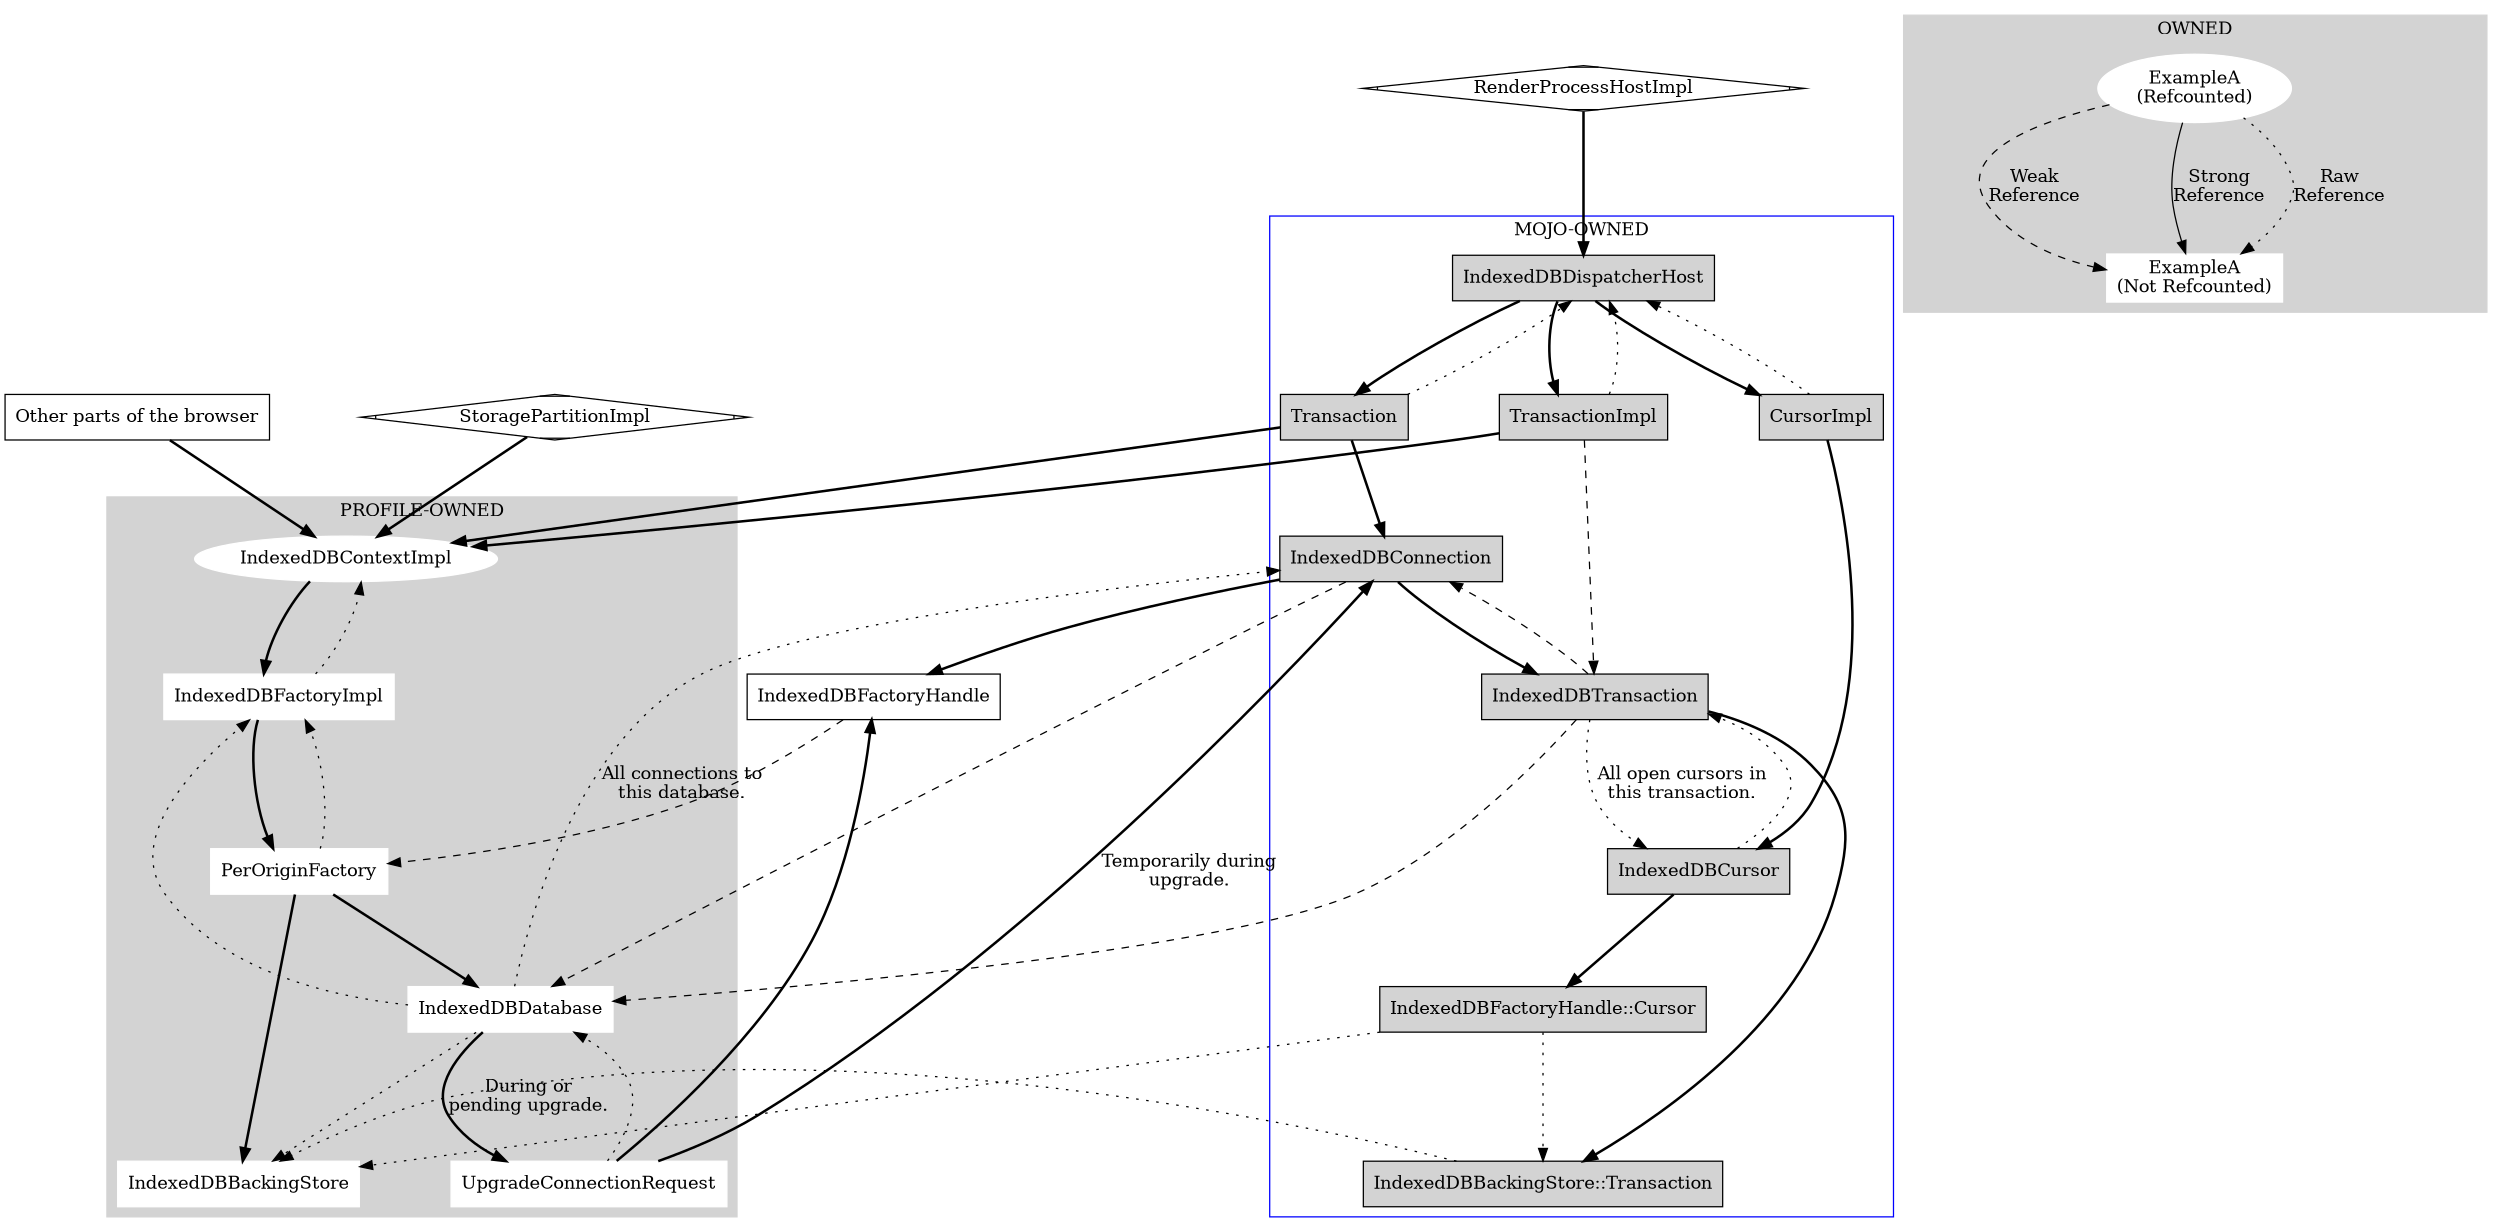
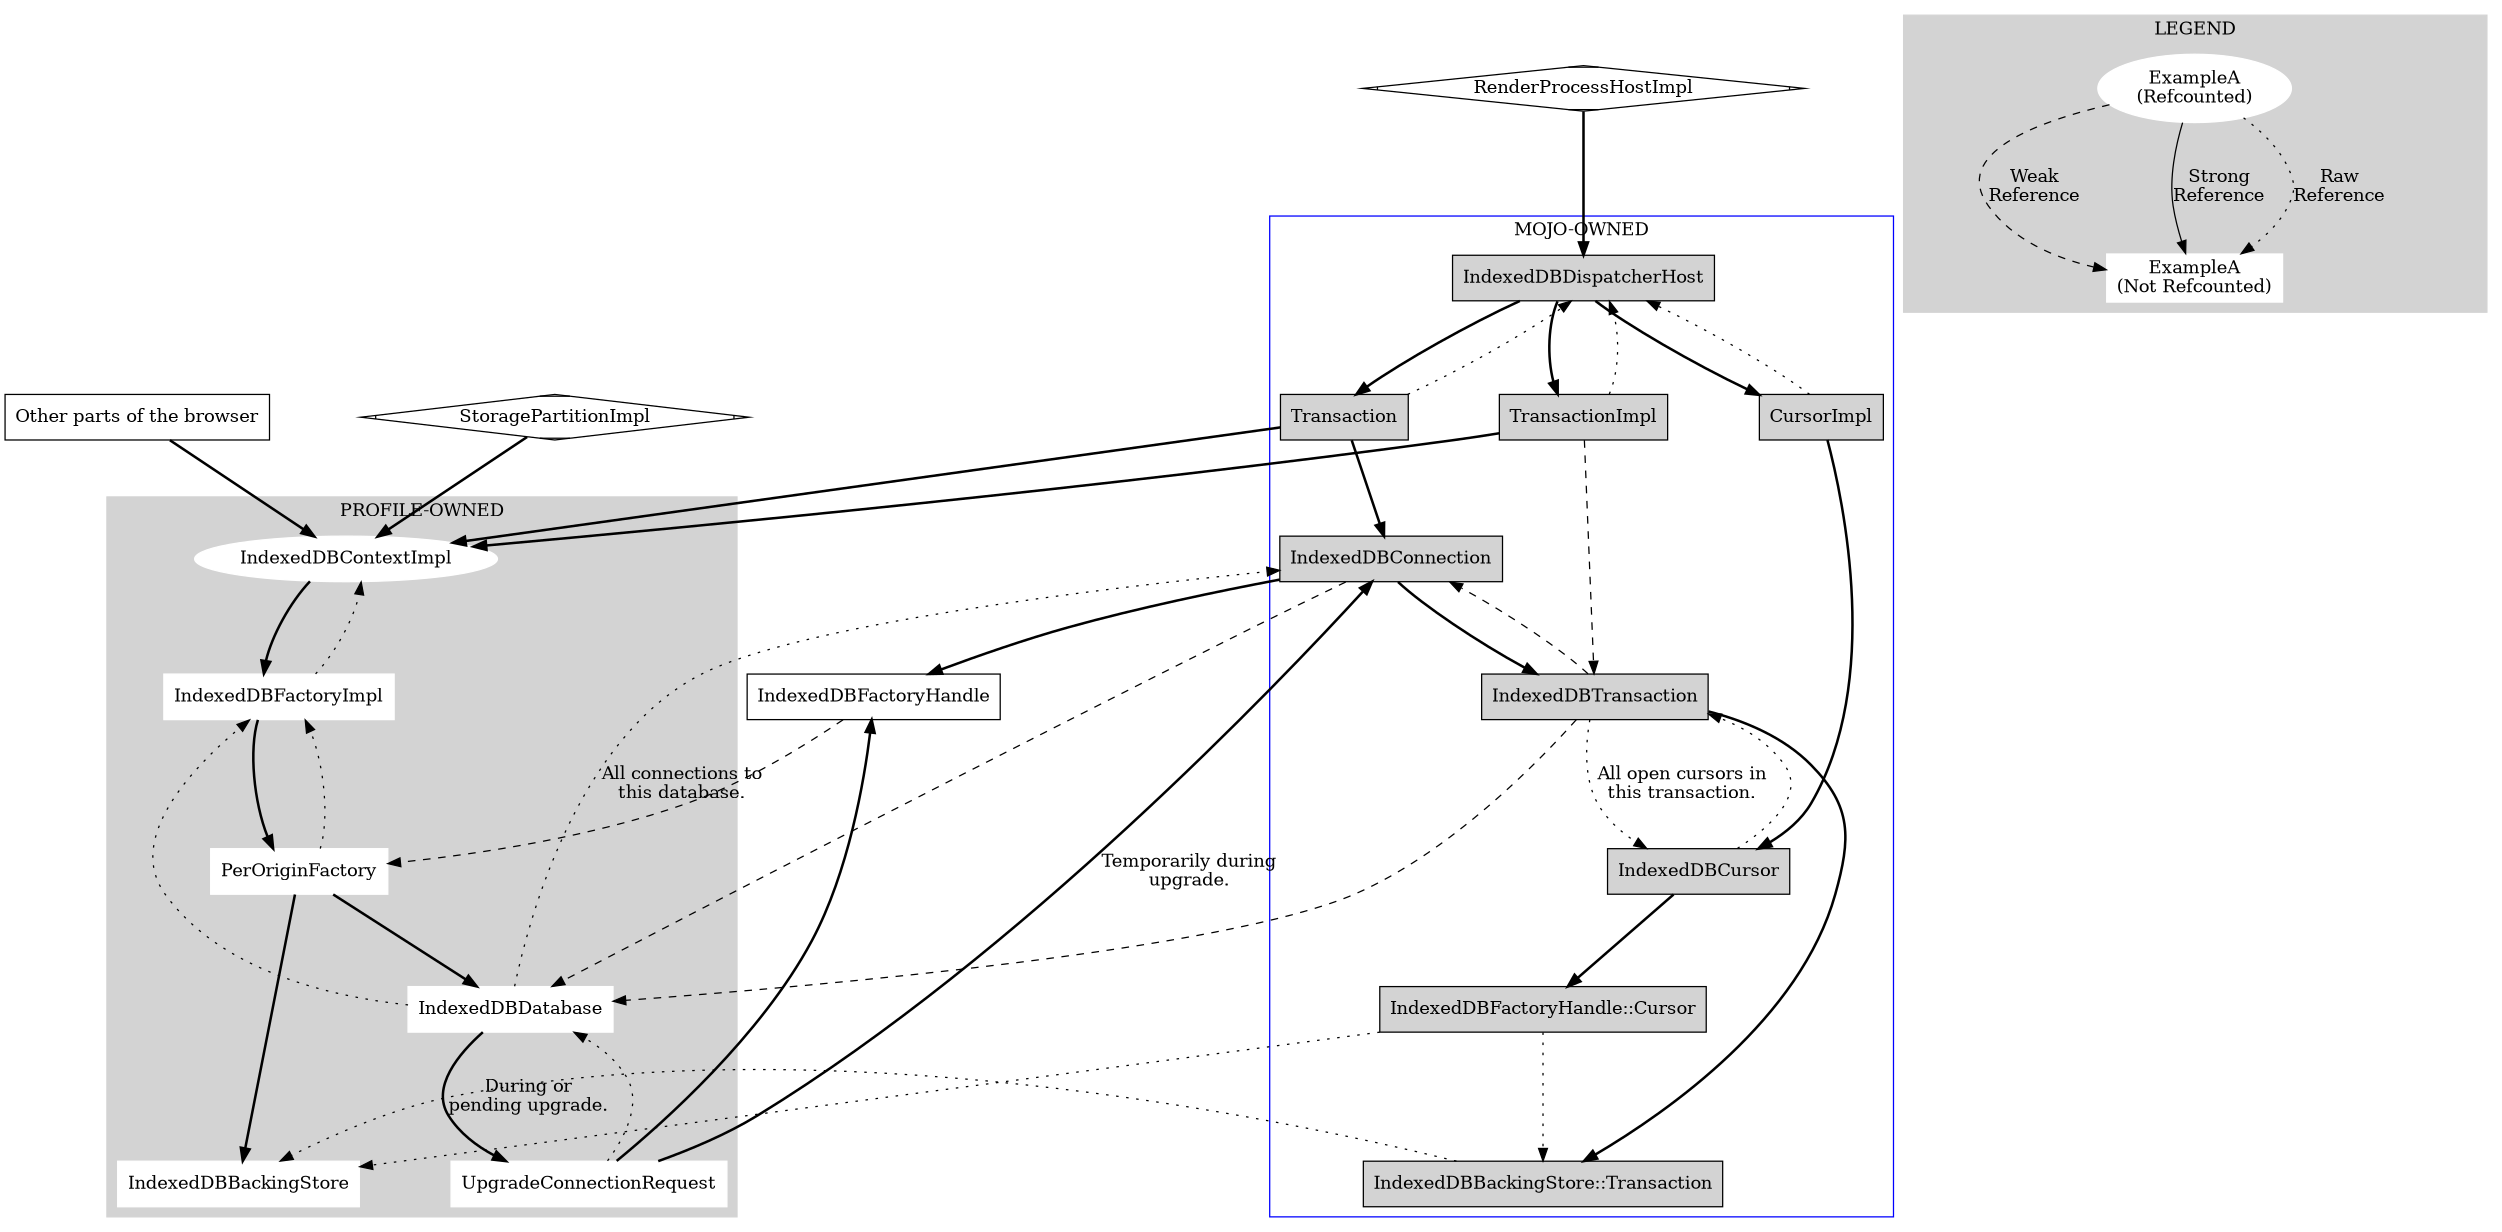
cluster "OWNED": label "OWNED" -> "LEGEND"
edge "IndexedDBDatabase" -> "IndexedDBBackingStore": removed
